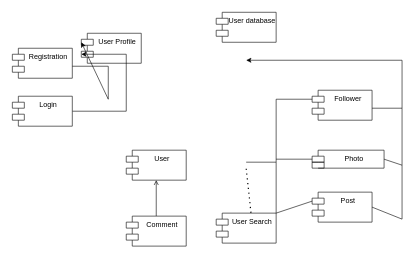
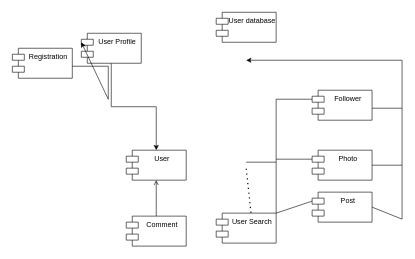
edge "Login" -> "User Profile": removed
edge "User Profile" -> "User": added
node "Login": removed
node "Photo": size 72x18 -> 60x30
